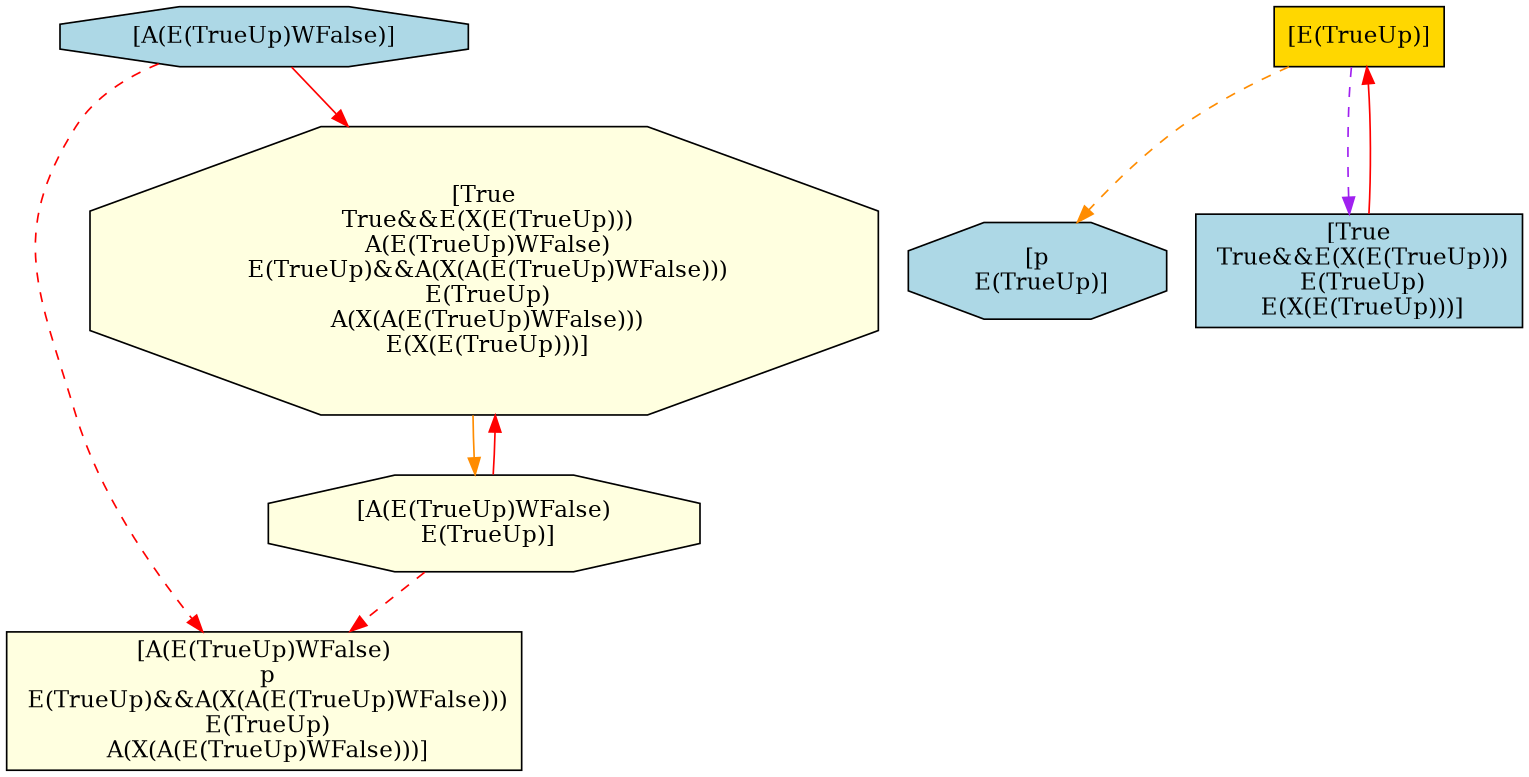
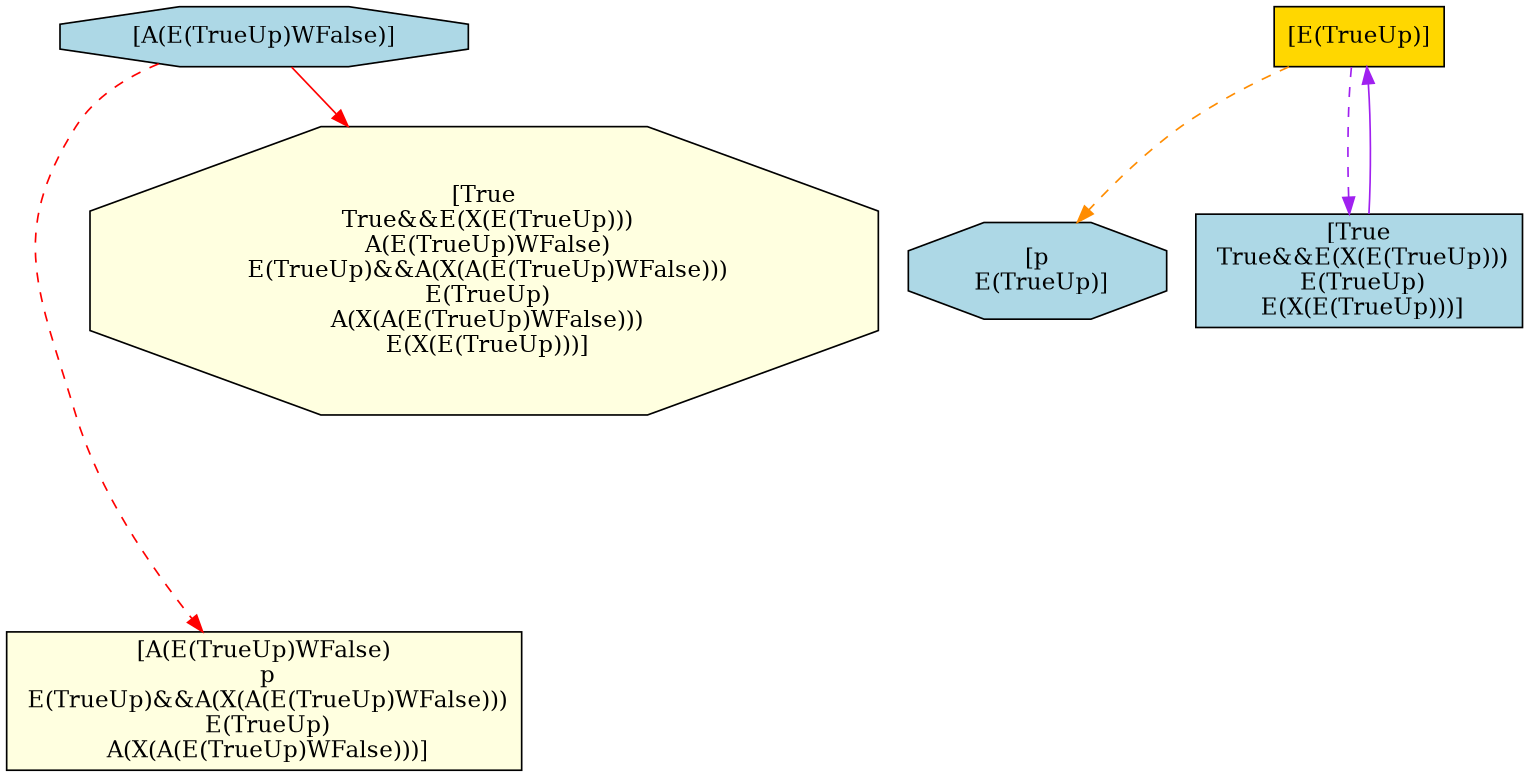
edge "[True True&&E(X(E(TrueUp))) E(TrueUp) E(X(E(TrueUp)))]" -> "[E(TrueUp)]": color red -> purple
node "[A(E(TrueUp)WFalse) E(TrueUp)]": removed
